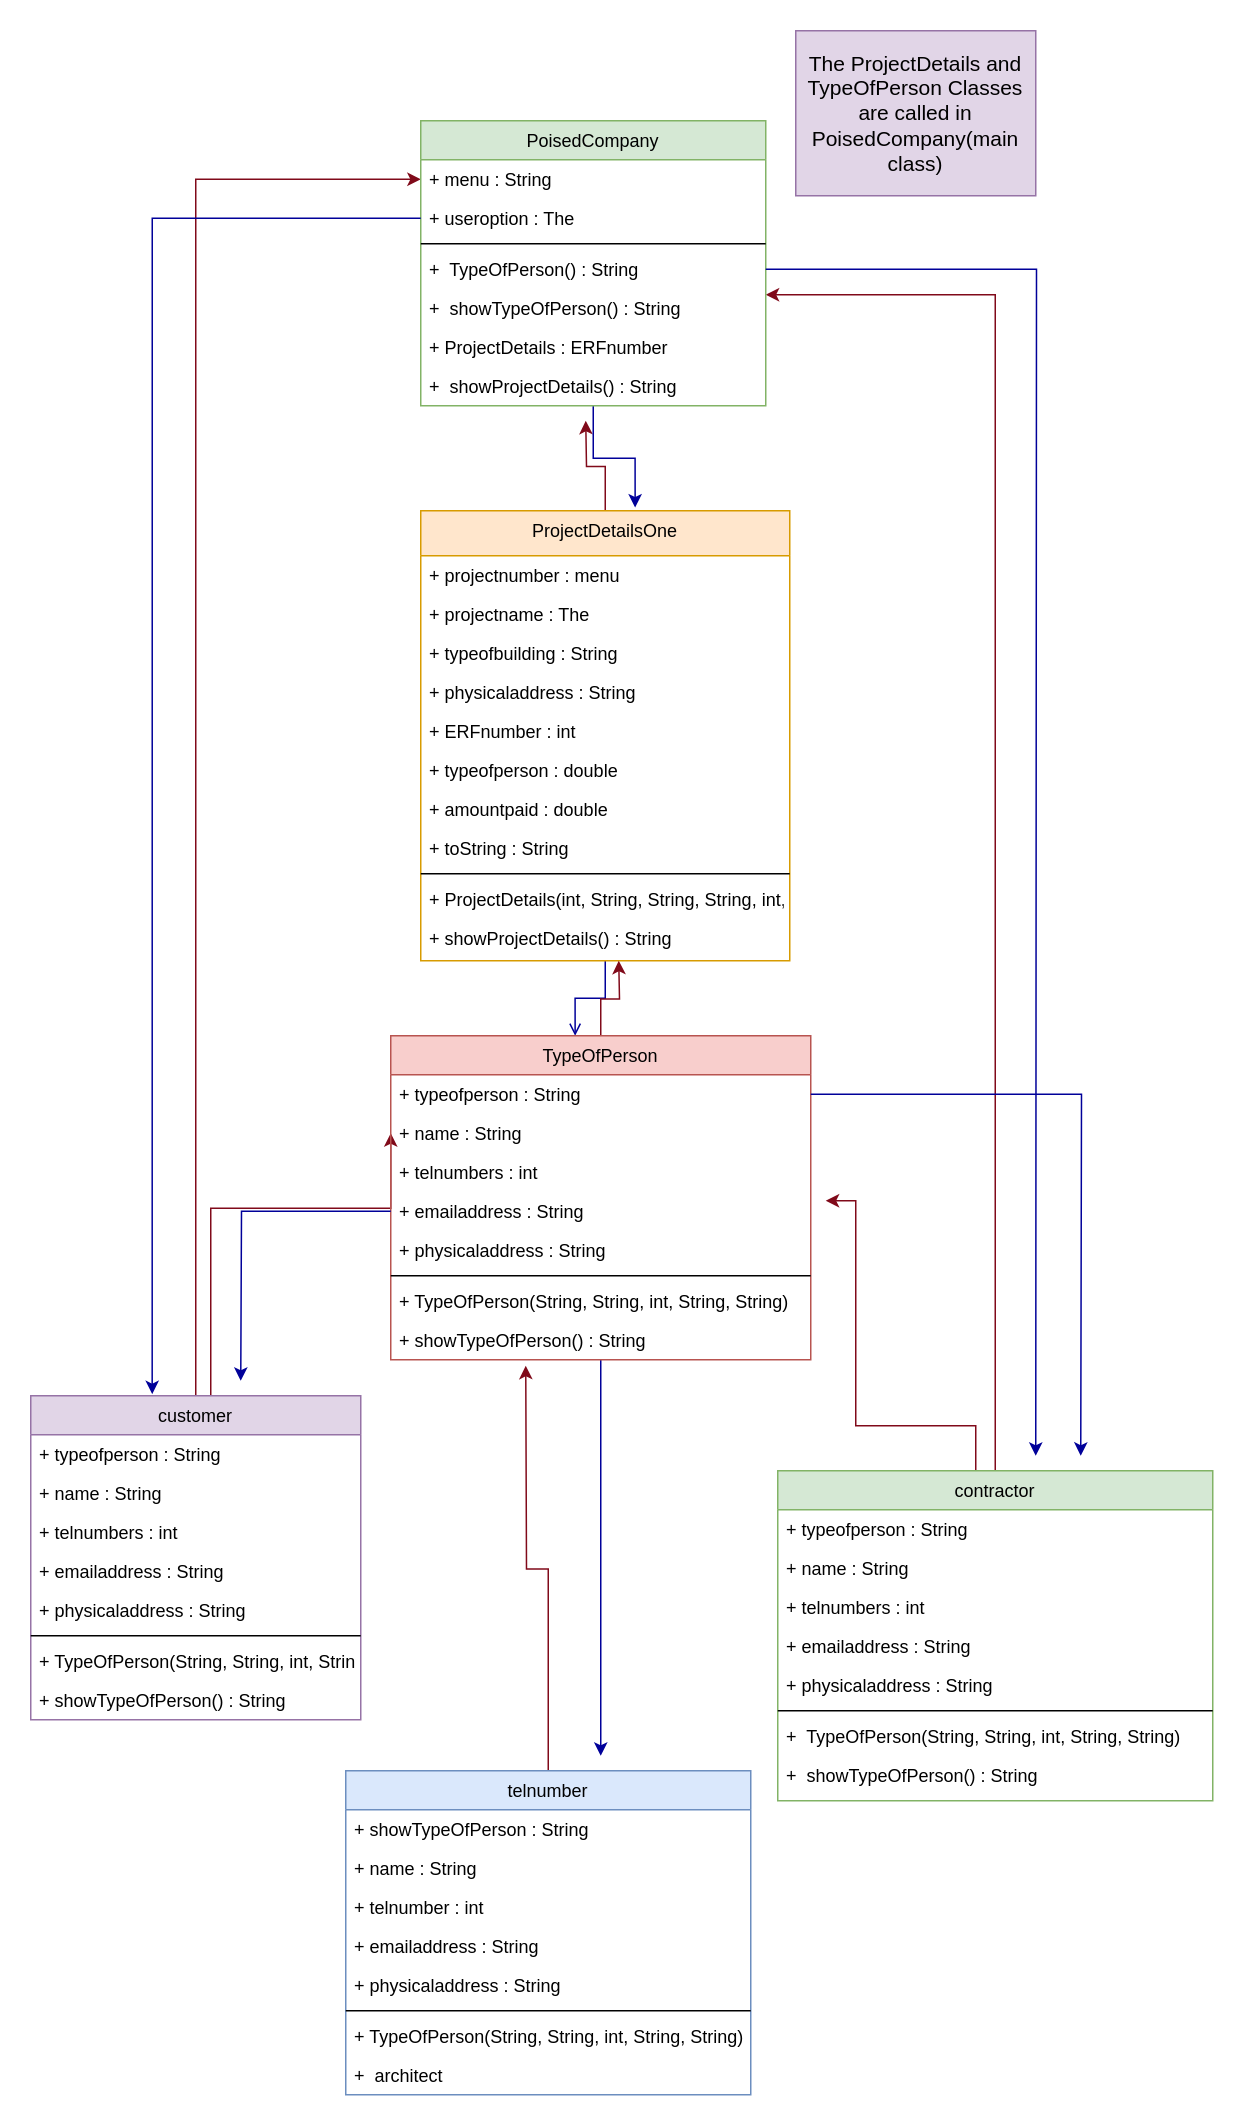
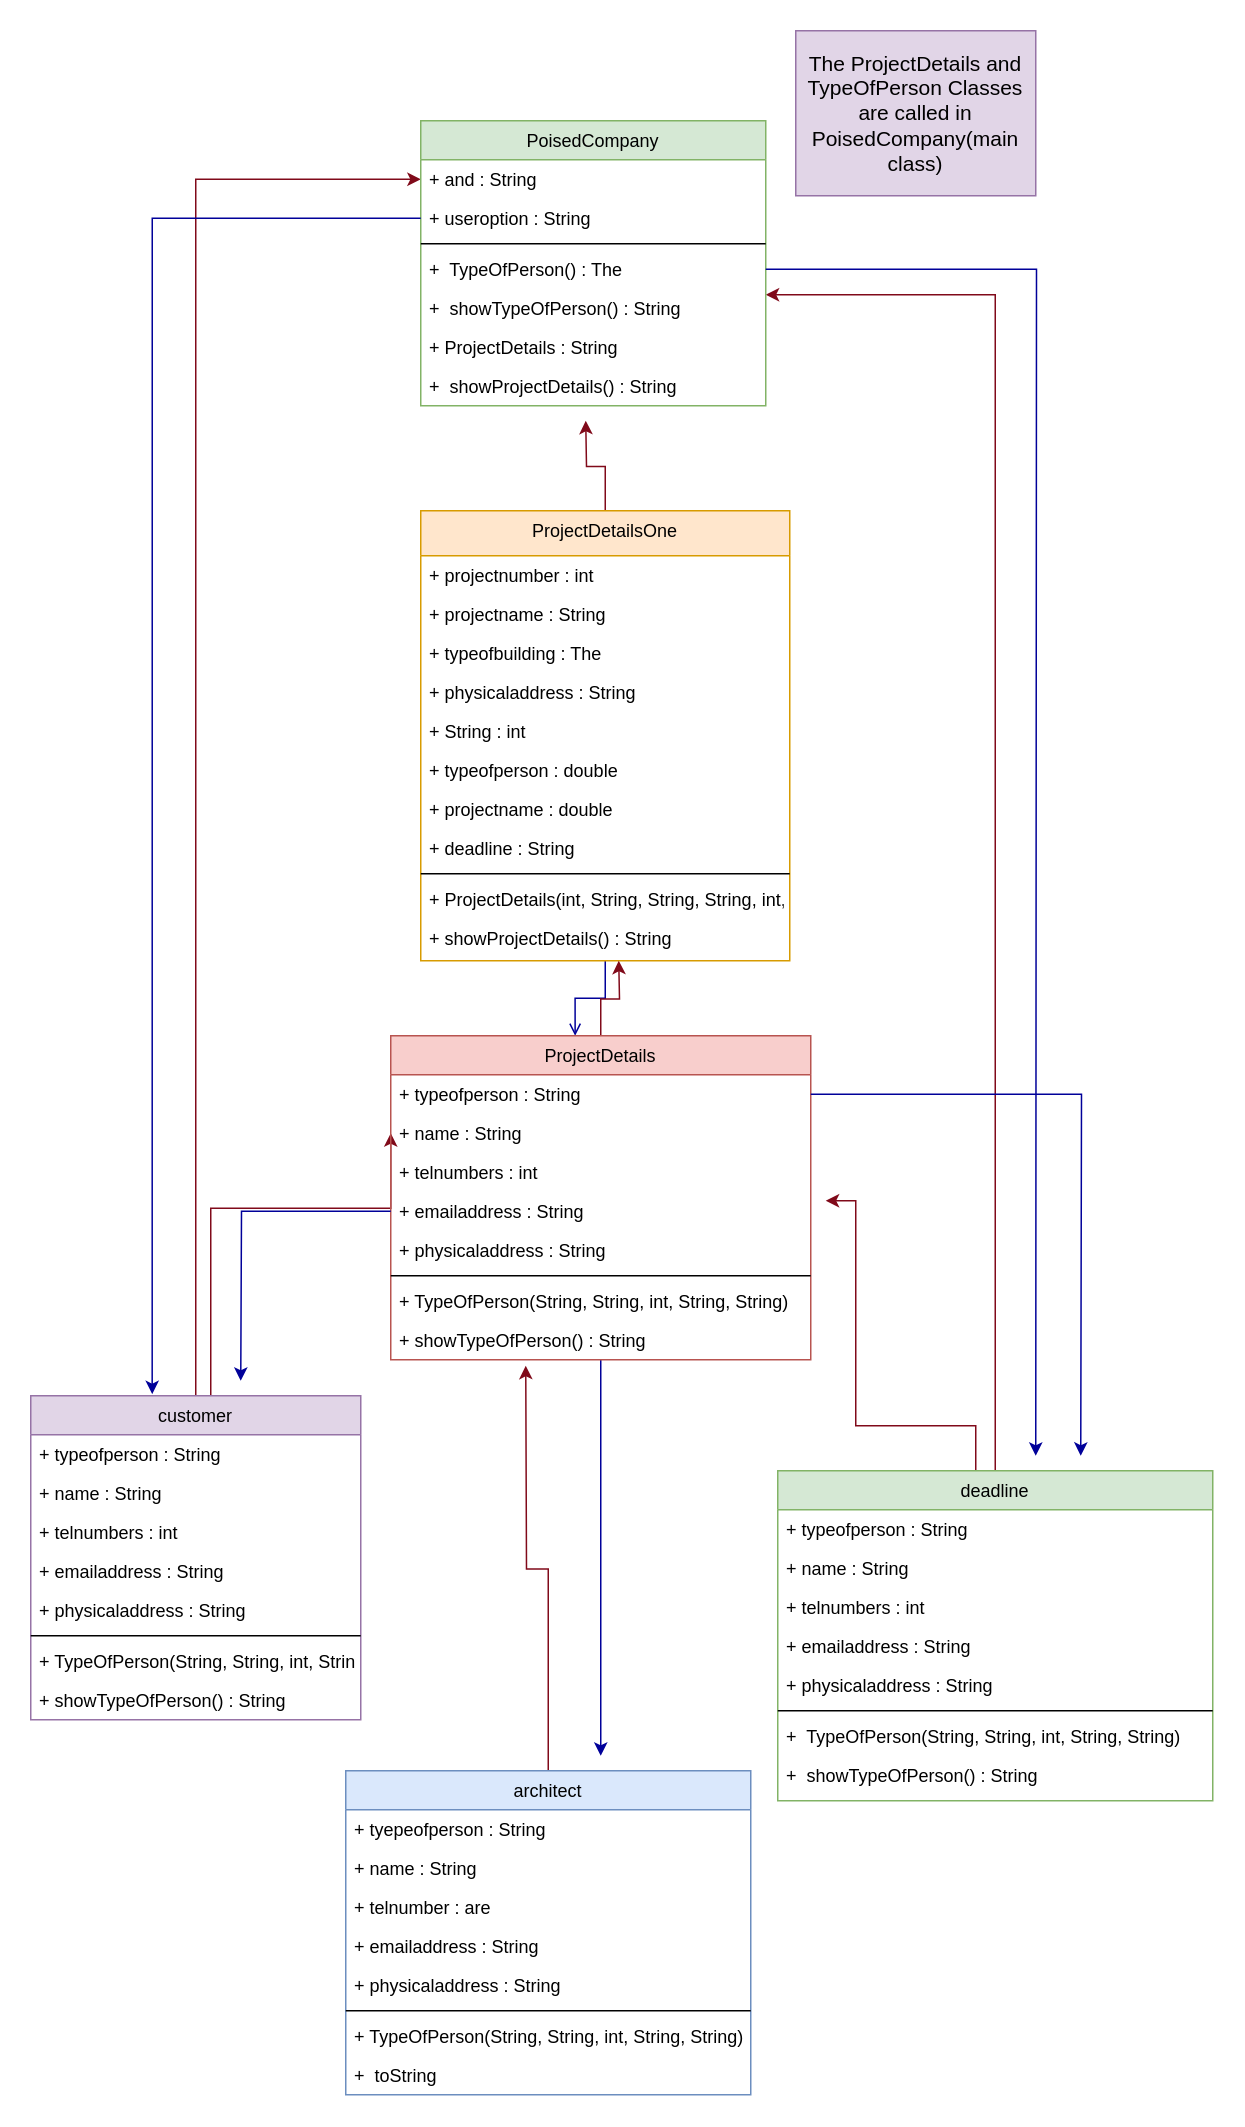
node "+ menu : String": label "+ menu : String" -> "+ and : String"
node "+ useroption : The": label "+ useroption : The" -> "+ useroption : String"
node "+ TypeOfPerson() : String": label "+ TypeOfPerson() : String" -> "+ TypeOfPerson() : The"
node "+ ProjectDetails : ERFnumber": label "+ ProjectDetails : ERFnumber" -> "+ ProjectDetails : String"
edge "PoisedCompany" -> "ProjectDetailsOne": removed
node "+ projectnumber : menu": label "+ projectnumber : menu" -> "+ projectnumber : int"
node "+ projectname : The": label "+ projectname : The" -> "+ projectname : String"
node "+ typeofbuilding : String": label "+ typeofbuilding : String" -> "+ typeofbuilding : The"
node "+ ERFnumber : int": label "+ ERFnumber : int" -> "+ String : int"
node "+ amountpaid : double": label "+ amountpaid : double" -> "+ projectname : double"
node "+ toString : String": label "+ toString : String" -> "+ deadline : String"
node "TypeOfPerson": label "TypeOfPerson" -> "ProjectDetails"
node "contractor": label "contractor" -> "deadline"
node "telnumber": label "telnumber" -> "architect"
node "+ showTypeOfPerson : String": label "+ showTypeOfPerson : String" -> "+ tyepeofperson : String"
node "+ telnumber : int": label "+ telnumber : int" -> "+ telnumber : are"
node "+ architect": label "+ architect" -> "+ toString"
